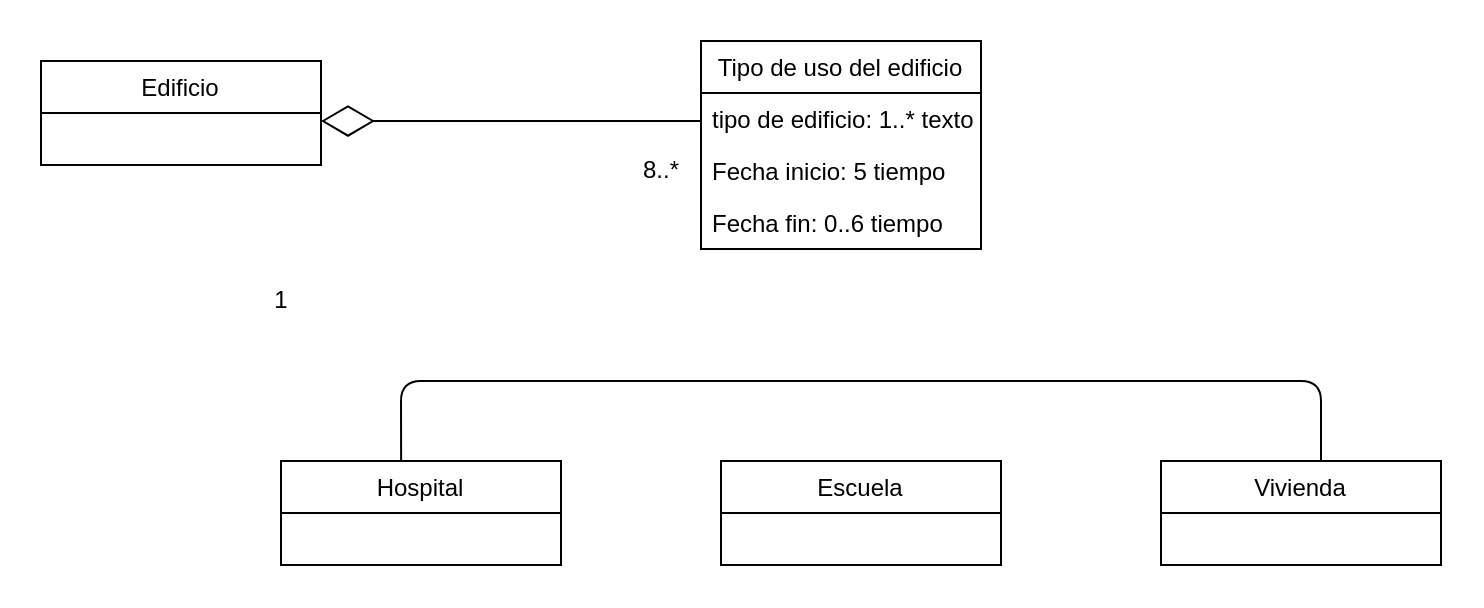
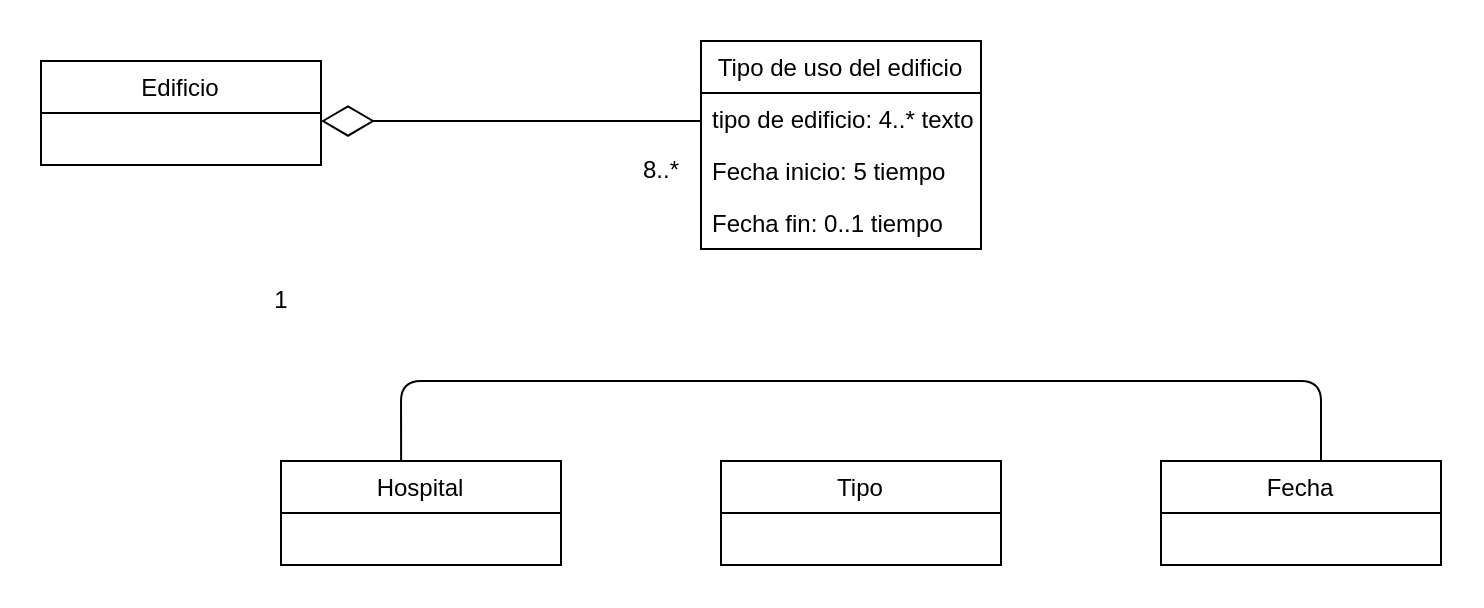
node "tipo de edificio: 1..* texto": label "tipo de edificio: 1..* texto" -> "tipo de edificio: 4..* texto"
node "Fecha fin: 0..6 tiempo": label "Fecha fin: 0..6 tiempo" -> "Fecha fin: 0..1 tiempo"
node "Escuela": label "Escuela" -> "Tipo"
node "Vivienda": label "Vivienda" -> "Fecha"
